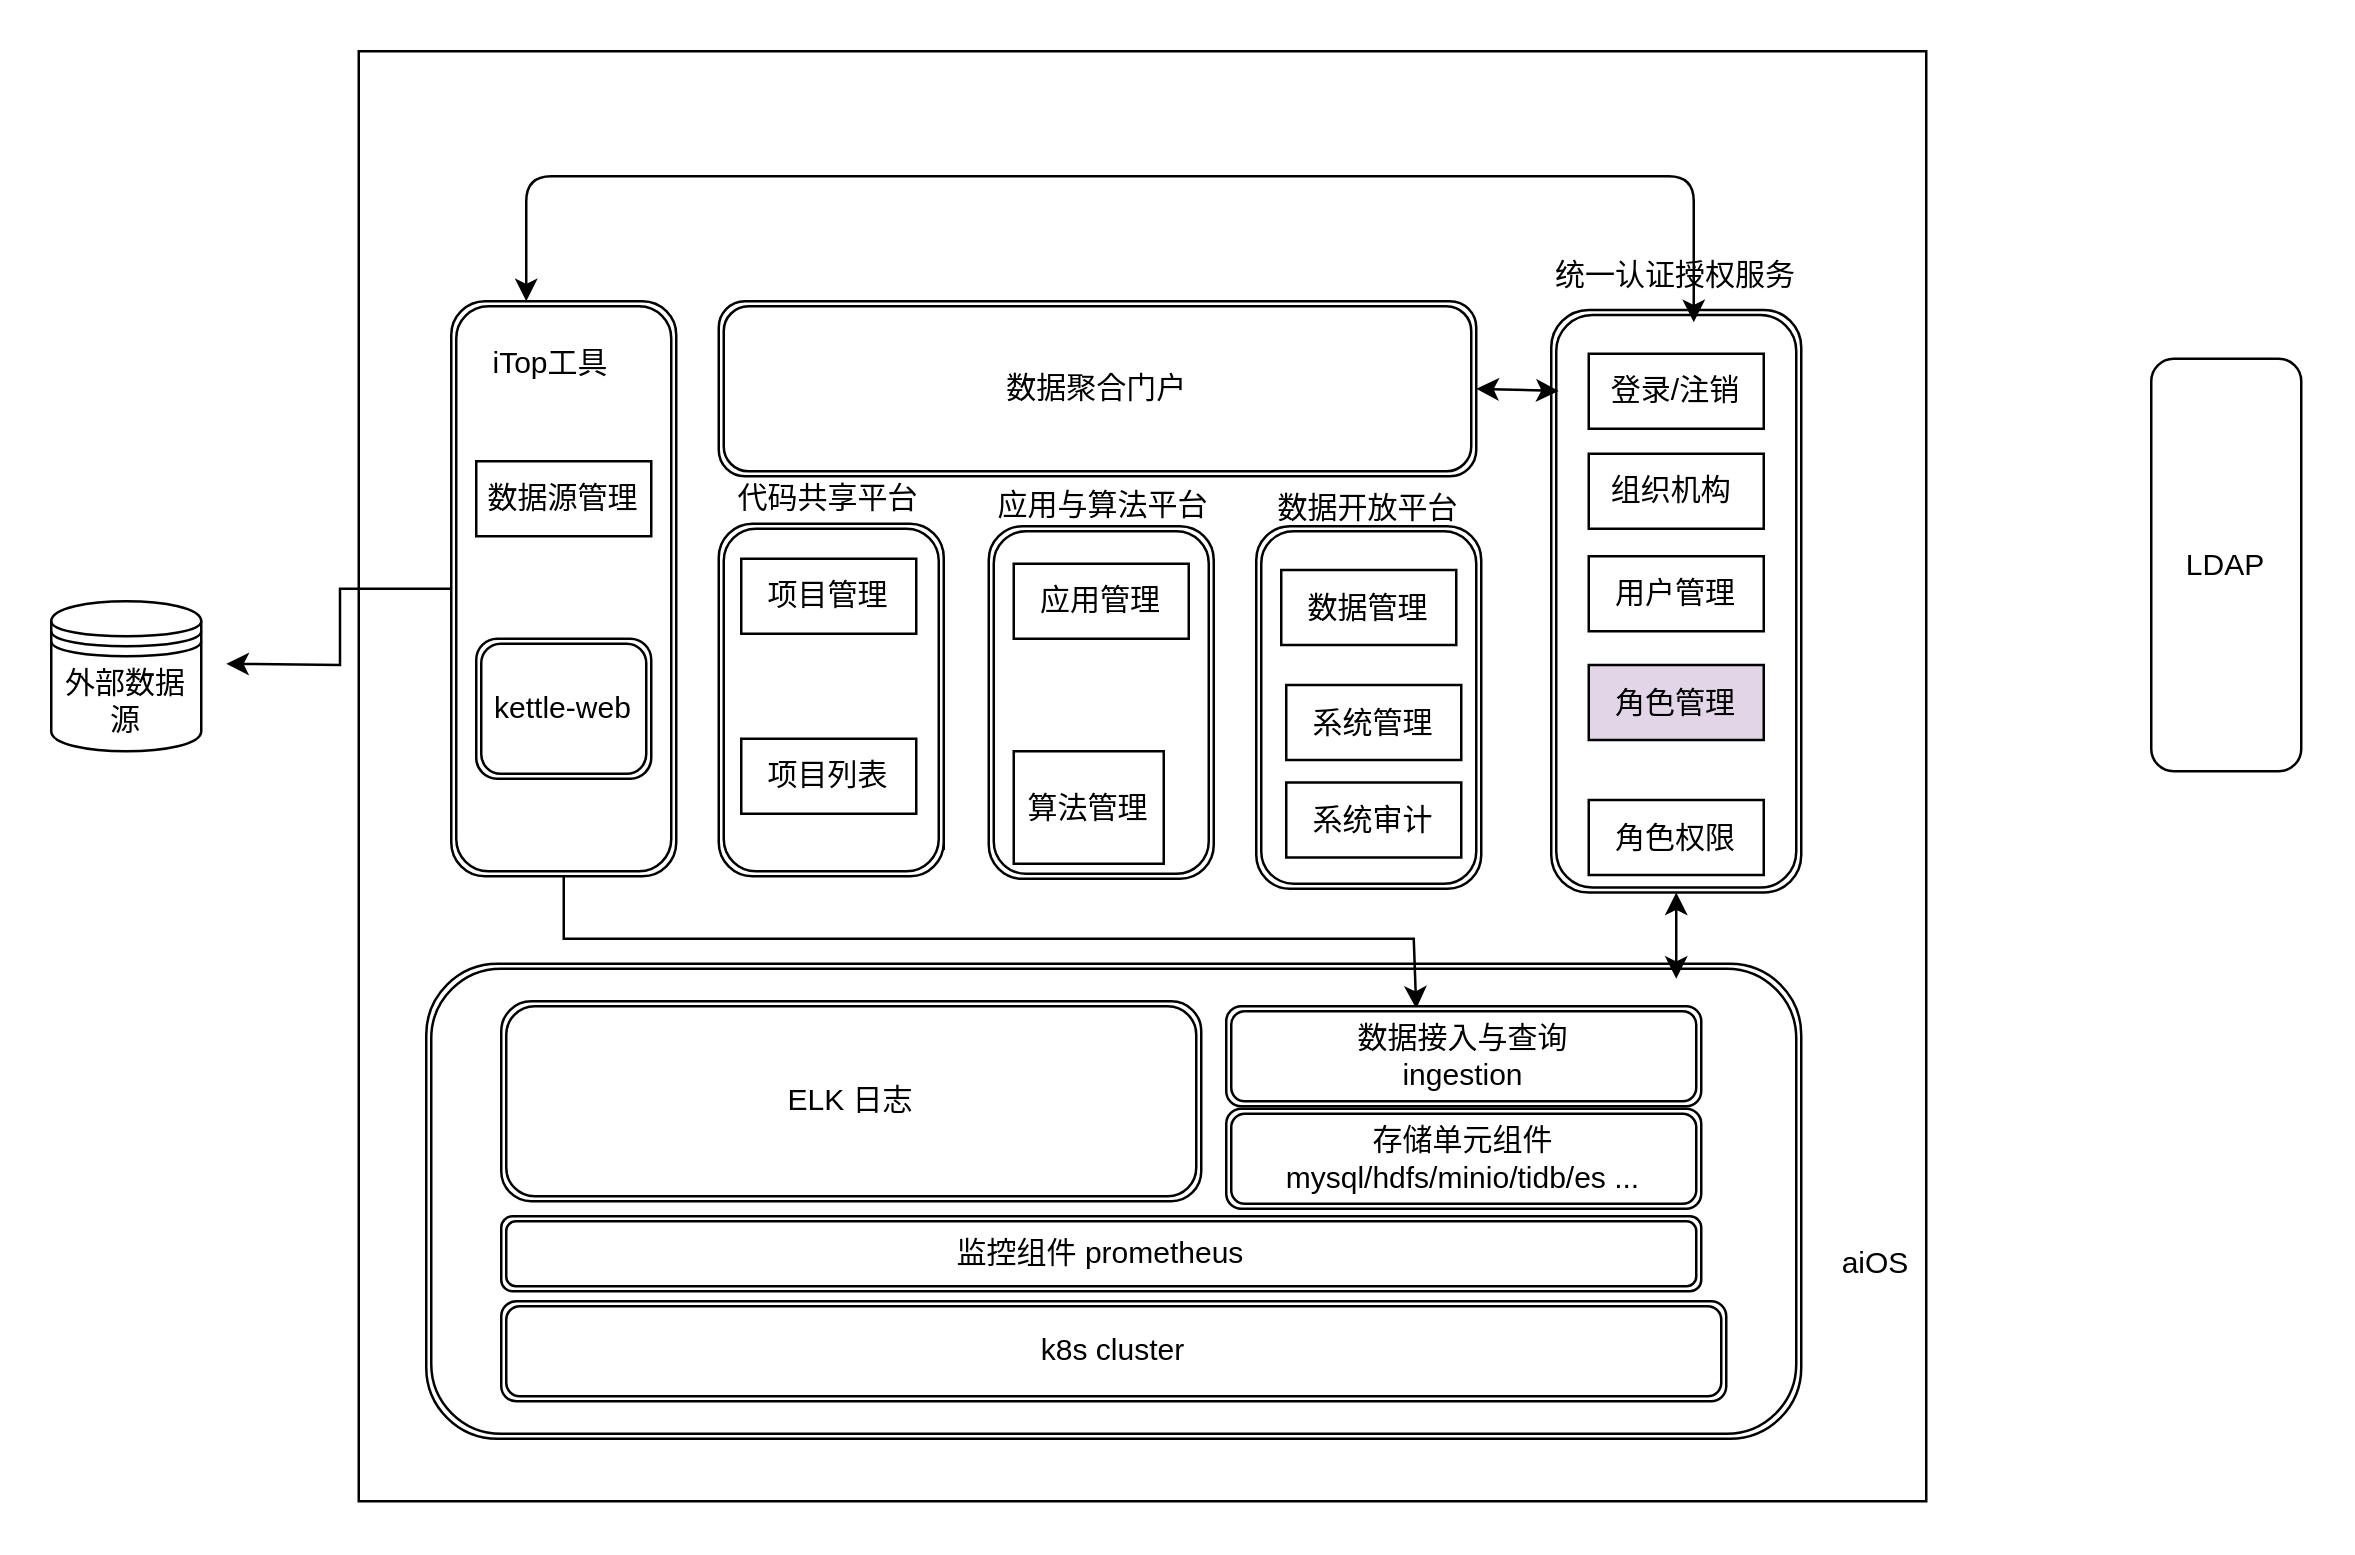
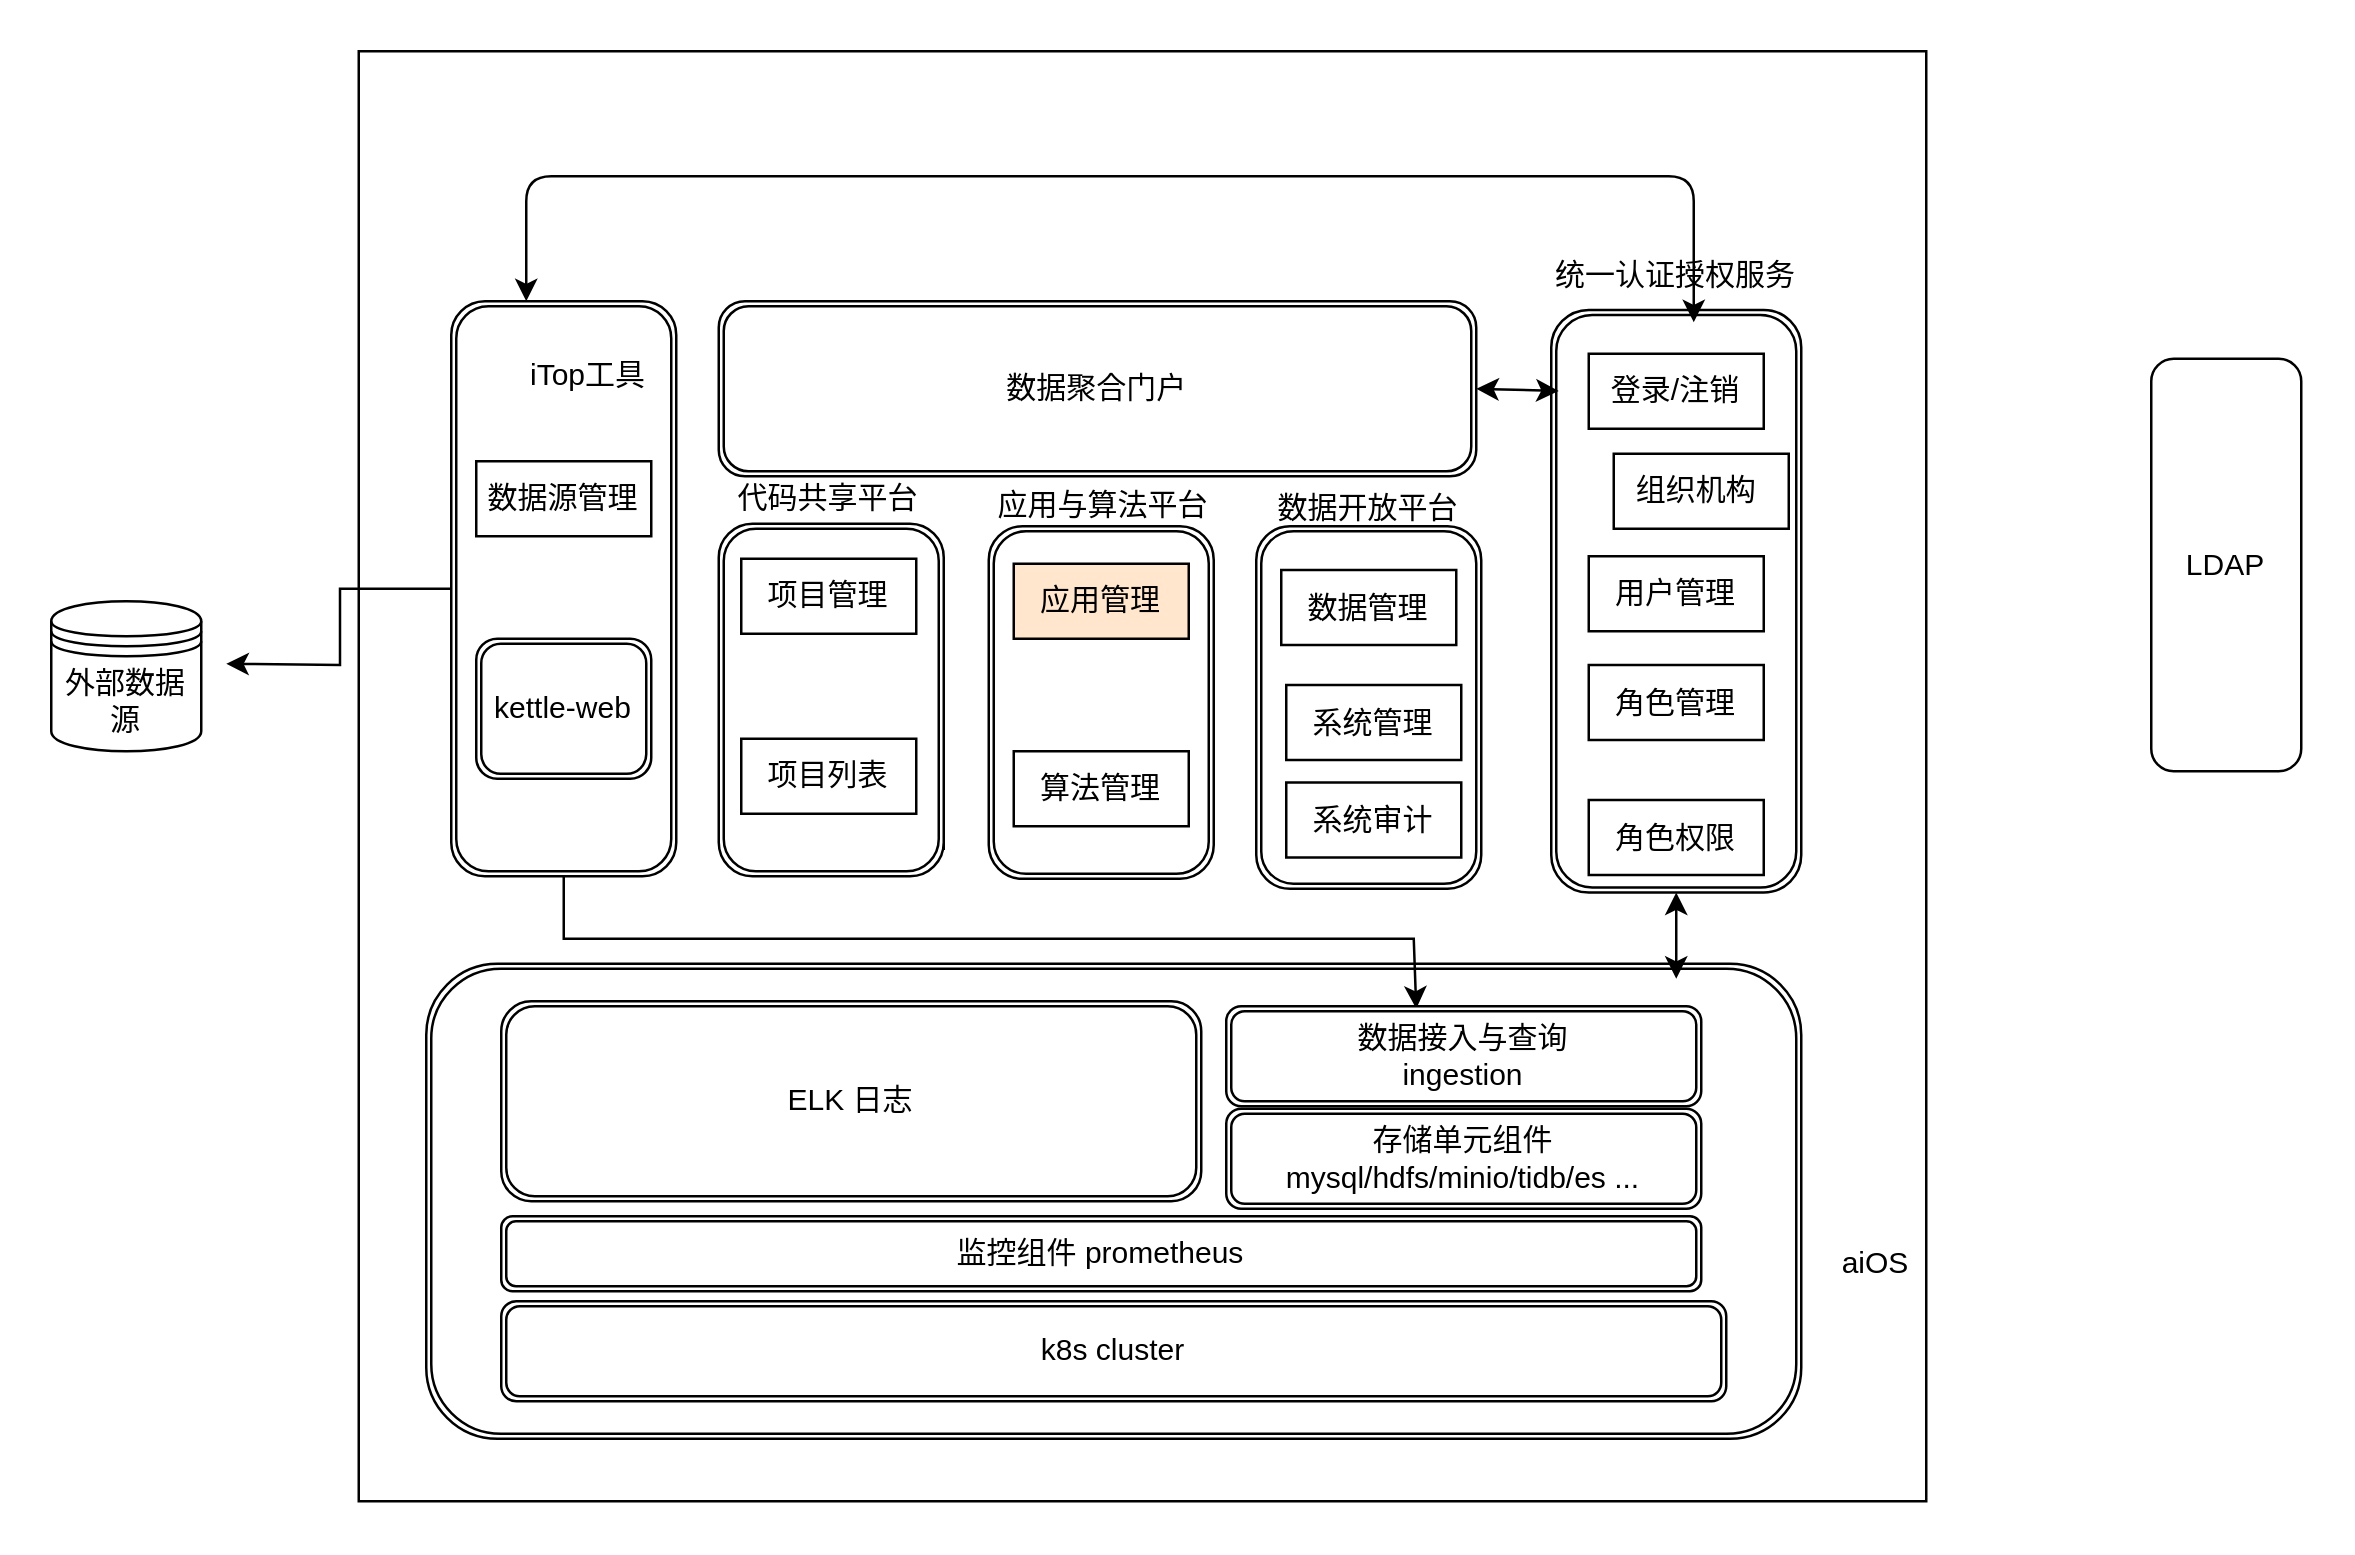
node "iTop工具": moved (551, 364) -> (589, 376)
node "组织机构": moved (1676, 491) -> (1701, 491)
node "应用管理": fillcolor #ffffff -> #ffe6cc
node "角色管理": fillcolor #e1d5e7 -> #ffffff
node "算法管理": size 150x113 -> 175x75
